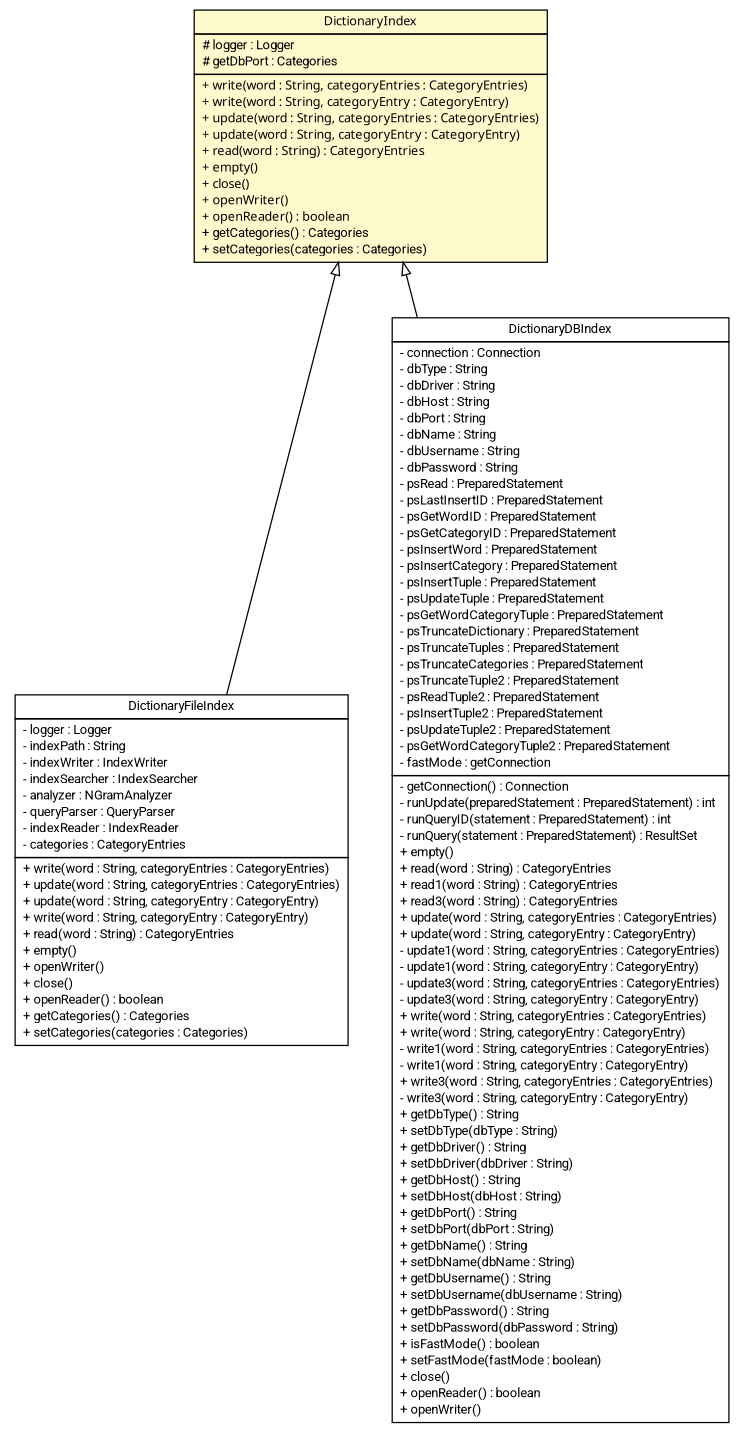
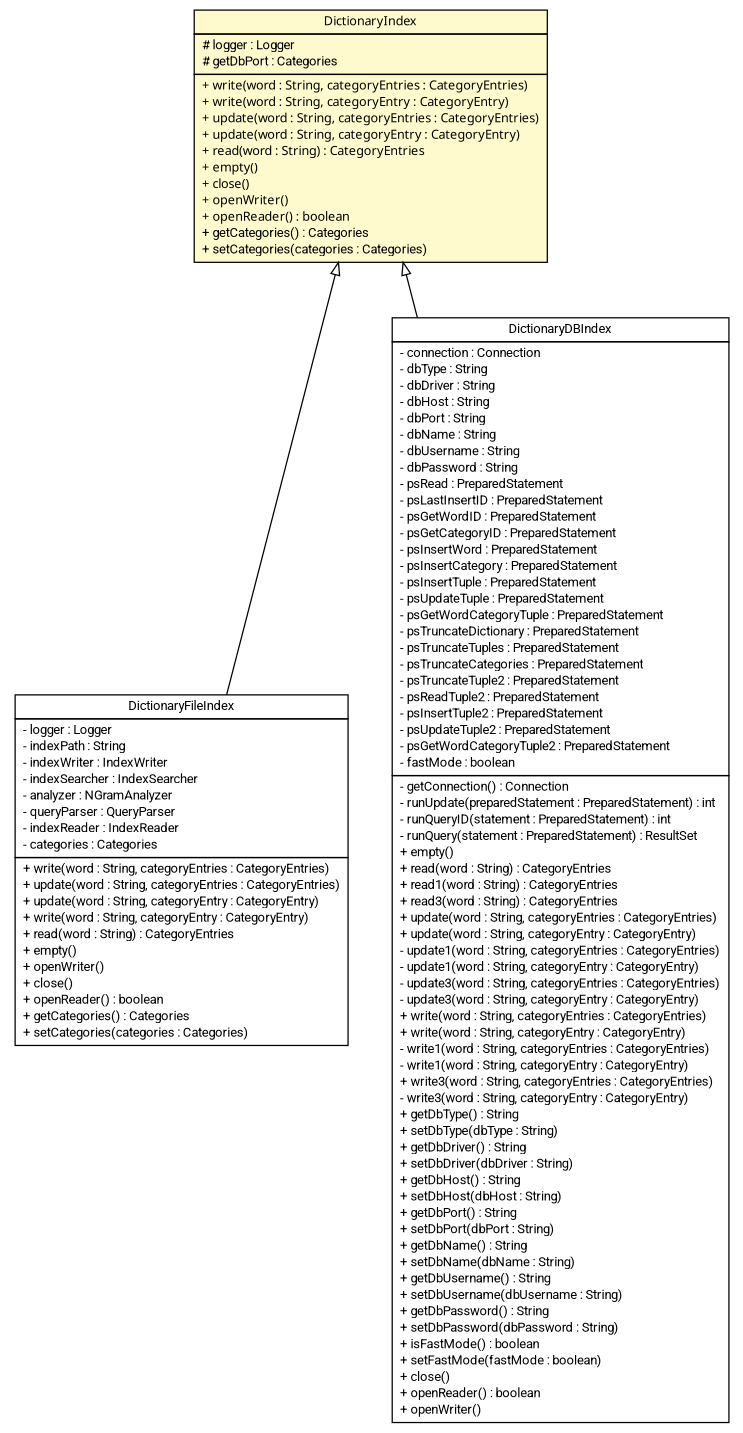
node "DictionaryDBIndex": text "- fastMode : getConnection" -> "- fastMode : boolean"
node "DictionaryFileIndex": text "- categories : CategoryEntries" -> "- categories : Categories"
